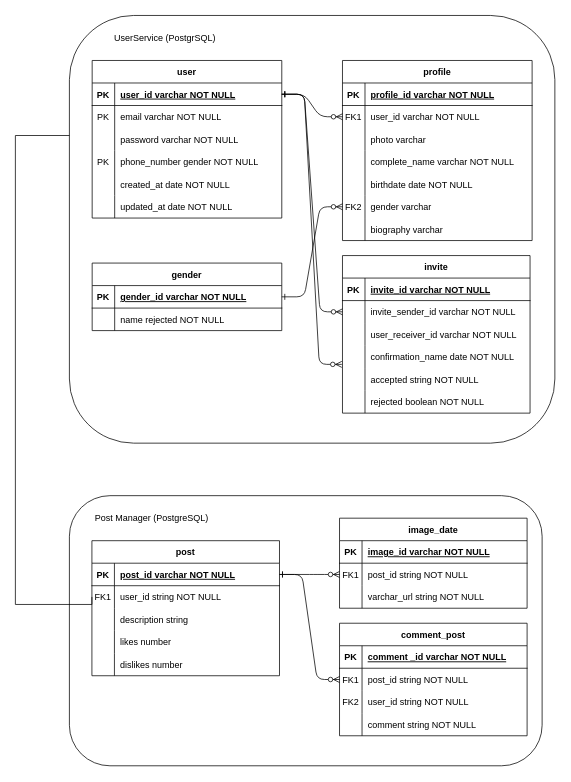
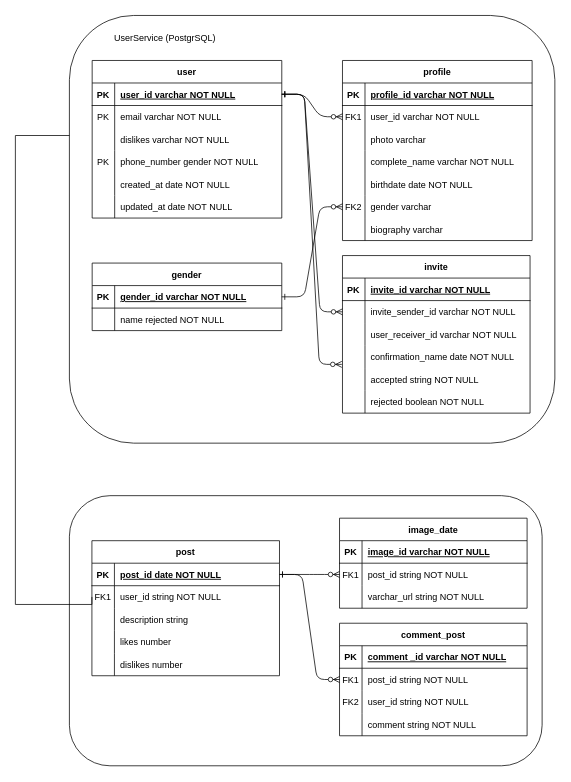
node "password varchar NOT NULL": label "password varchar NOT NULL" -> "dislikes varchar NOT NULL"
node "Post Manager (PostgreSQL)": removed
node "post_id varchar NOT NULL": label "post_id varchar NOT NULL" -> "post_id date NOT NULL"
